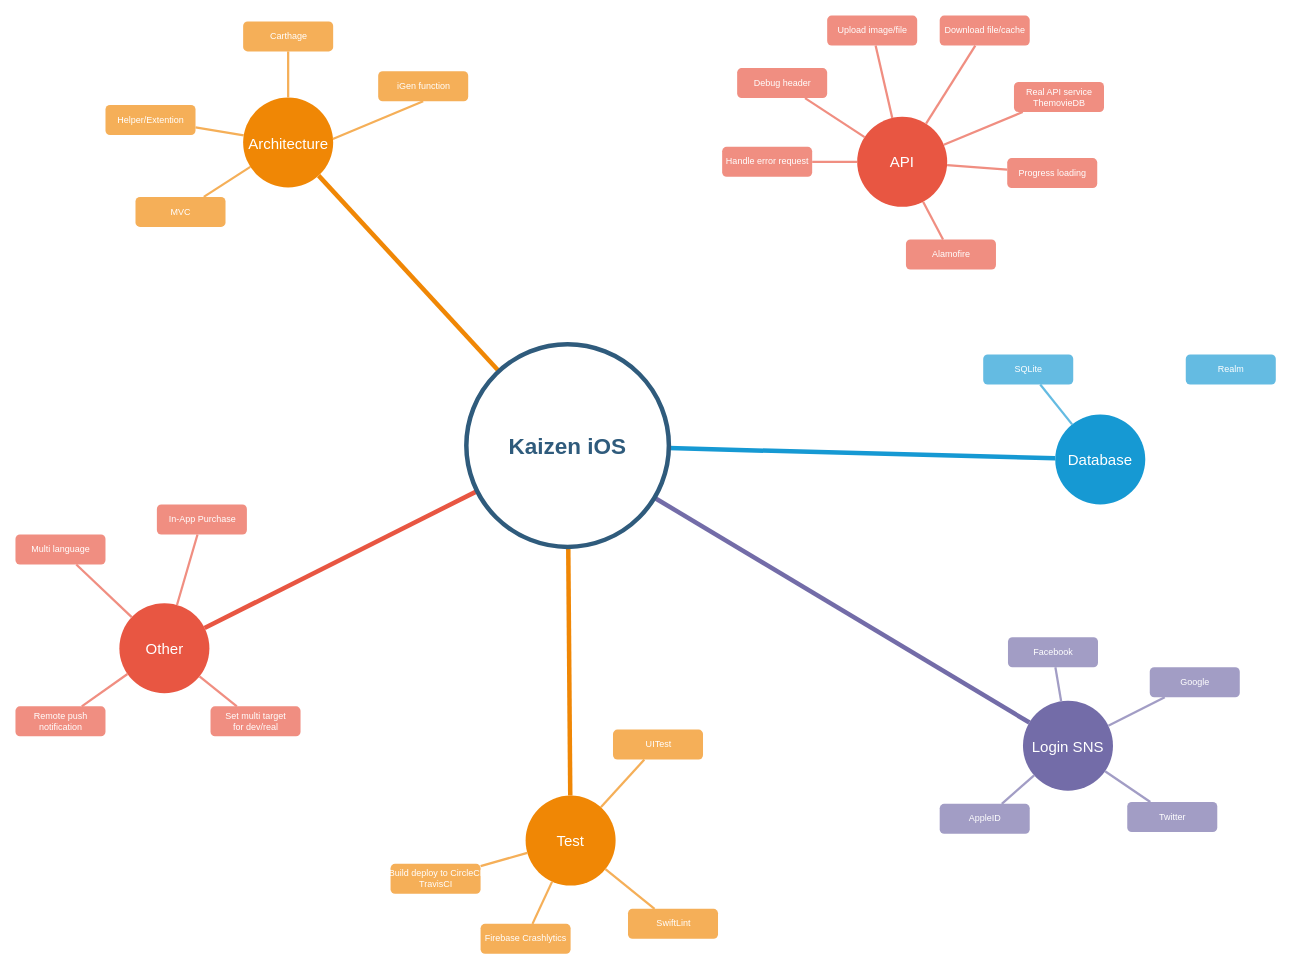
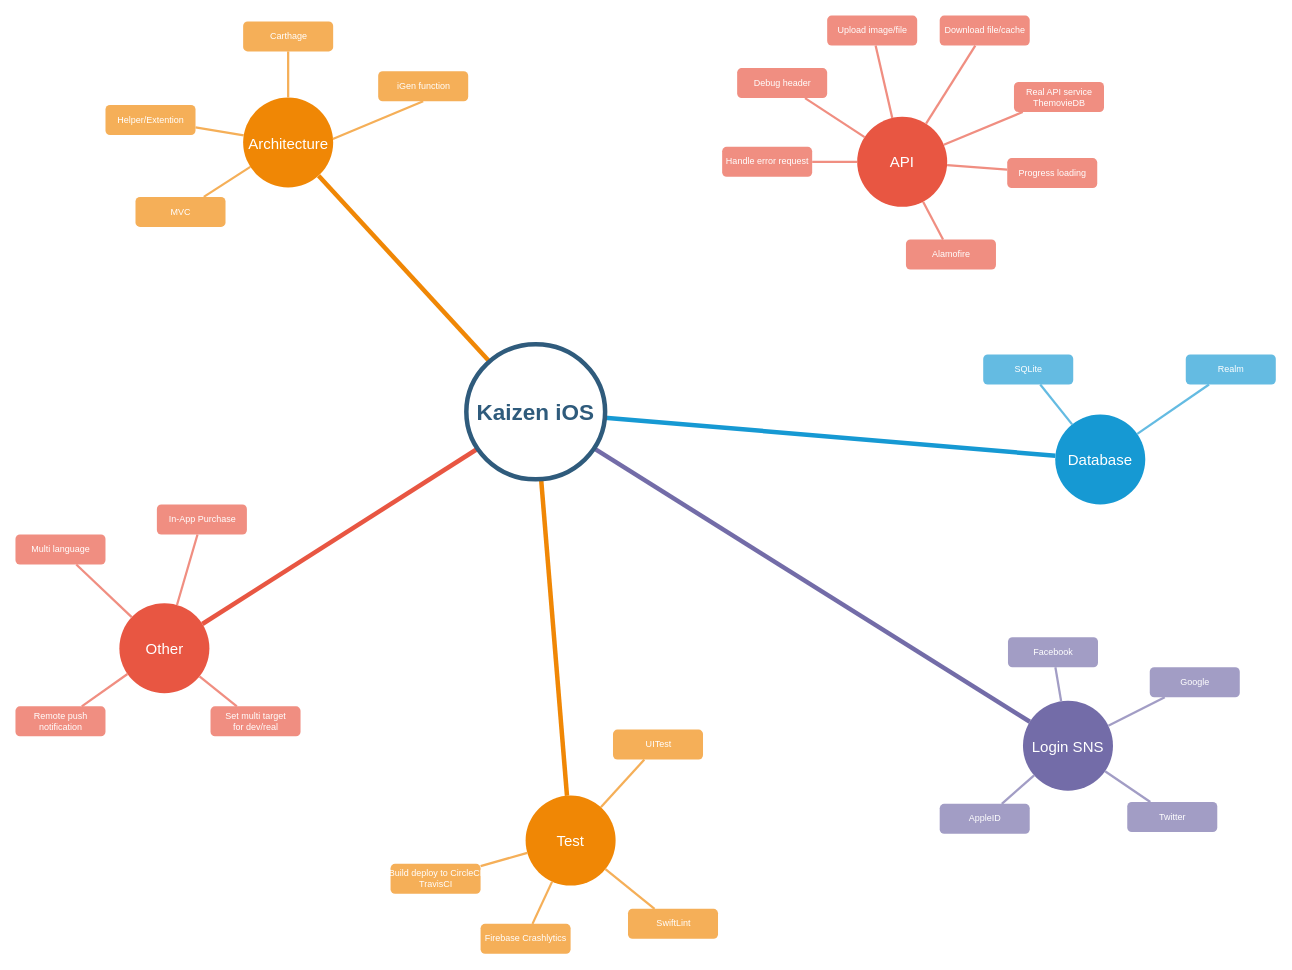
edge "Realm" -- "Database": added
node "Kaizen iOS": size 203x203 -> 139x135
